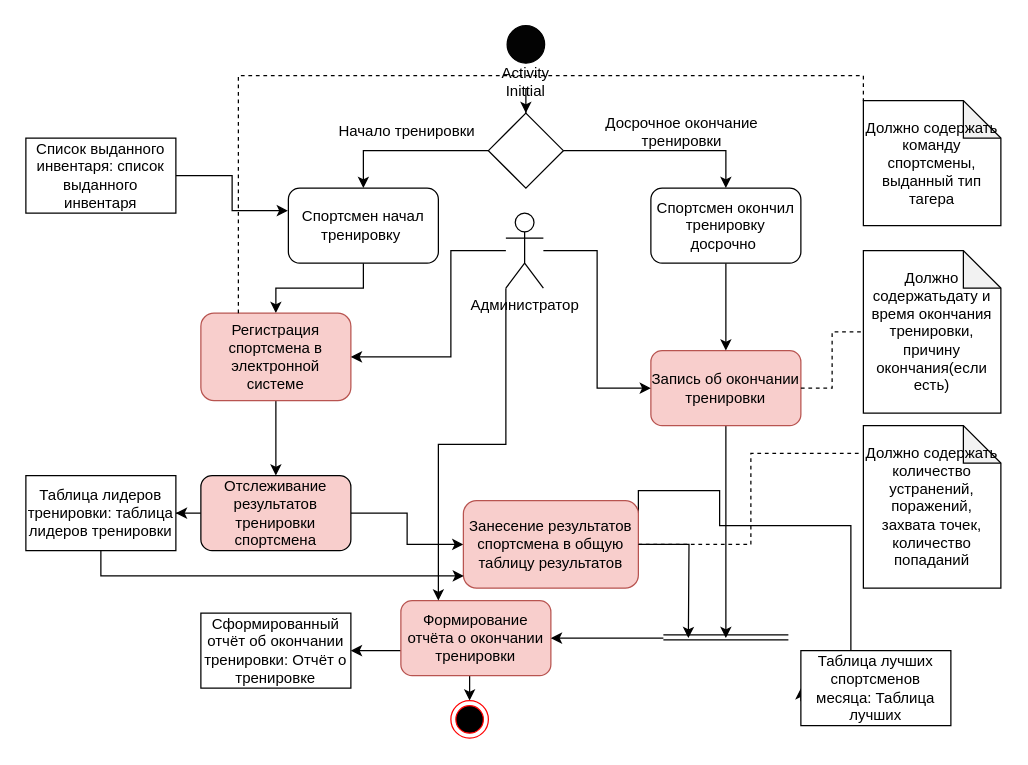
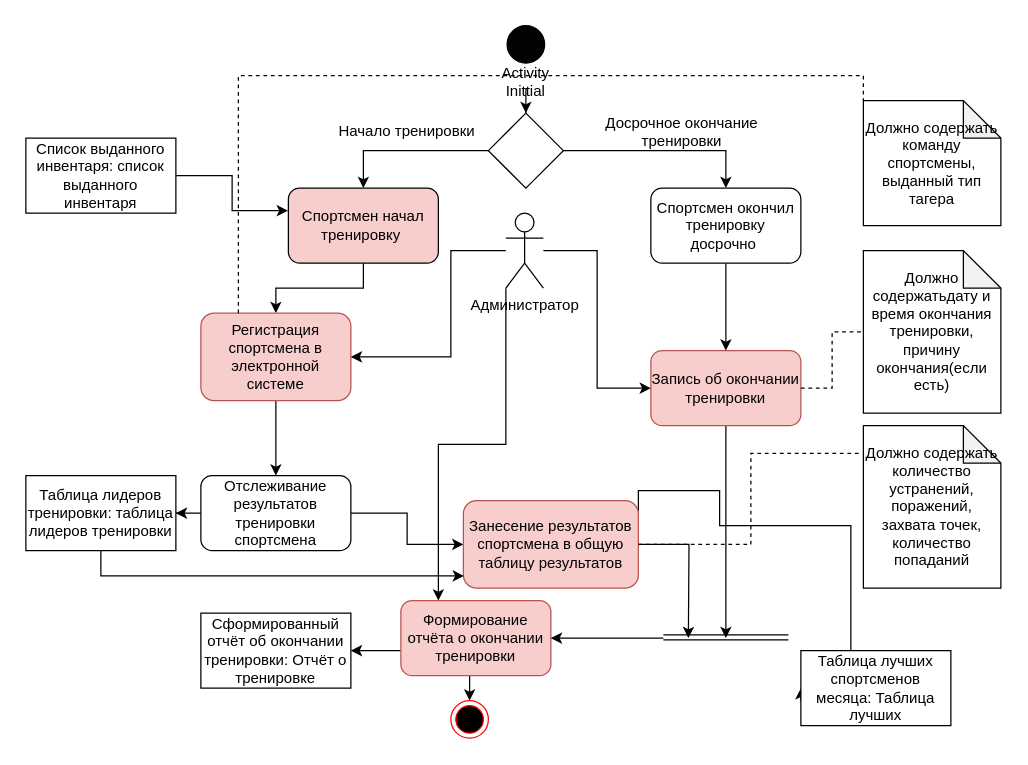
node "Спортсмен начал тренировку": fillcolor #ffffff -> #f8cecc
node "Отслеживание результатов тренировки спортсмена": fillcolor #f8cecc -> #ffffff
